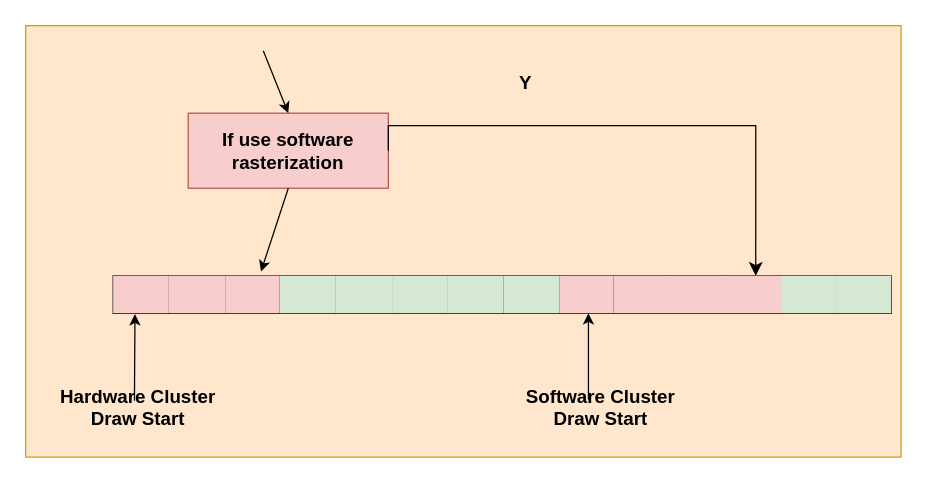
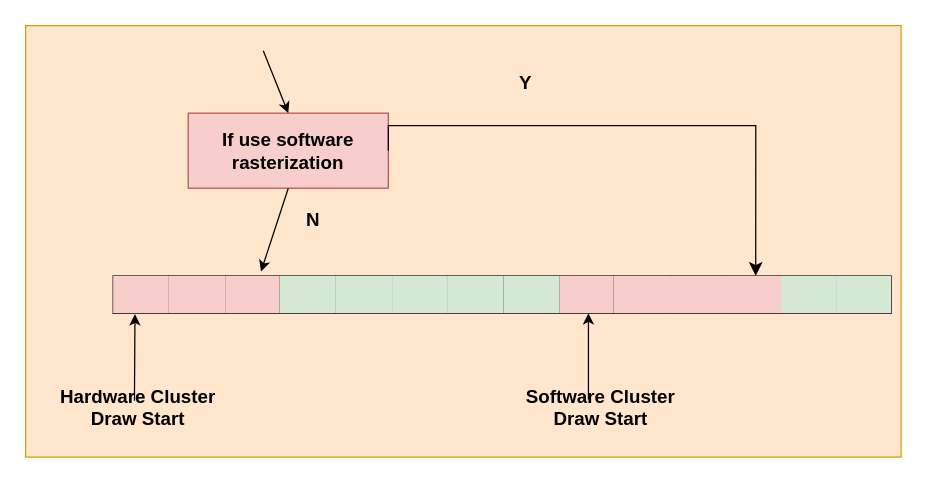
node "N": added
